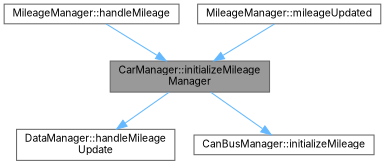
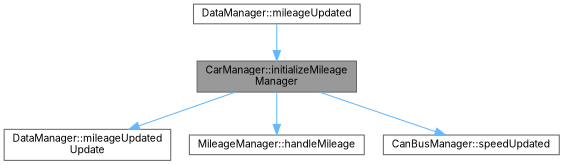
node "MileageManager::mileageUpdated": label "MileageManager::mileageUpdated" -> "DataManager::mileageUpdated"
edge "MileageManager::handleMileage" -> "CarManager::initializeMileage Manager": reversed
node "DataManager::handleMileage Update": label "DataManager::handleMileage Update" -> "DataManager::mileageUpdated Update"
node "CanBusManager::initializeMileage": label "CanBusManager::initializeMileage" -> "CanBusManager::speedUpdated"
